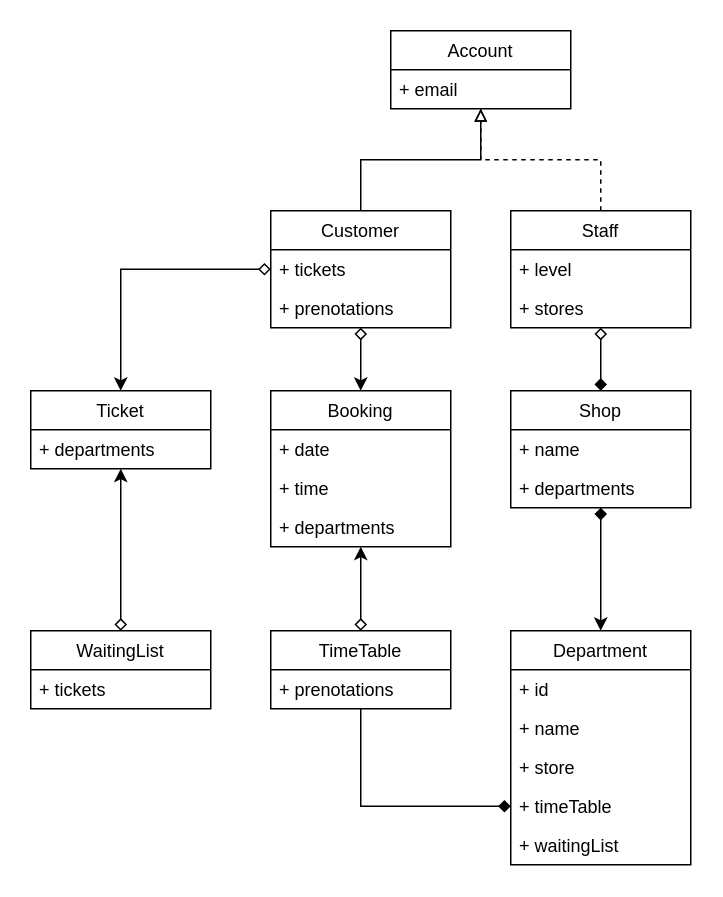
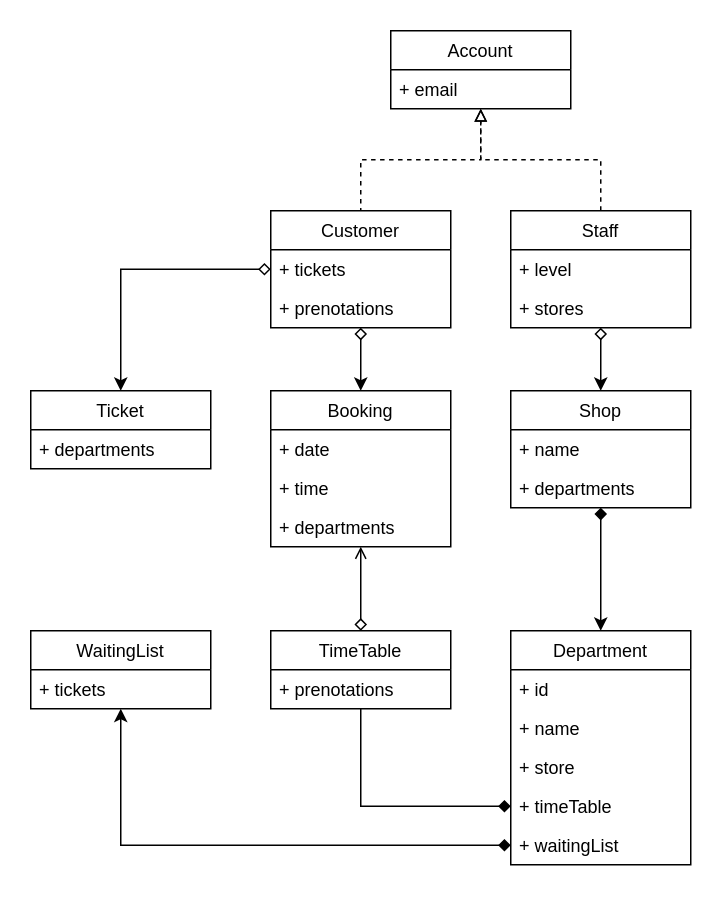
edge "Customer" -> "Account": style solid -> dashed
edge "+ stores" -- "Shop": arrowhead diamond -> classic
edge "Ticket" -- "WaitingList": removed
edge "Booking" -- "TimeTable": arrowhead classic -> open
edge "WaitingList" -- "+ waitingList": added
